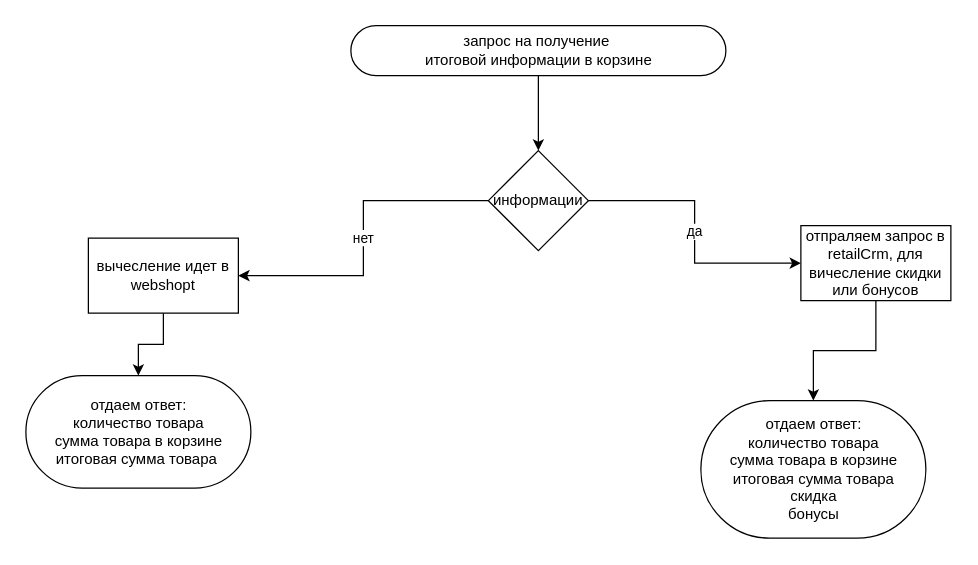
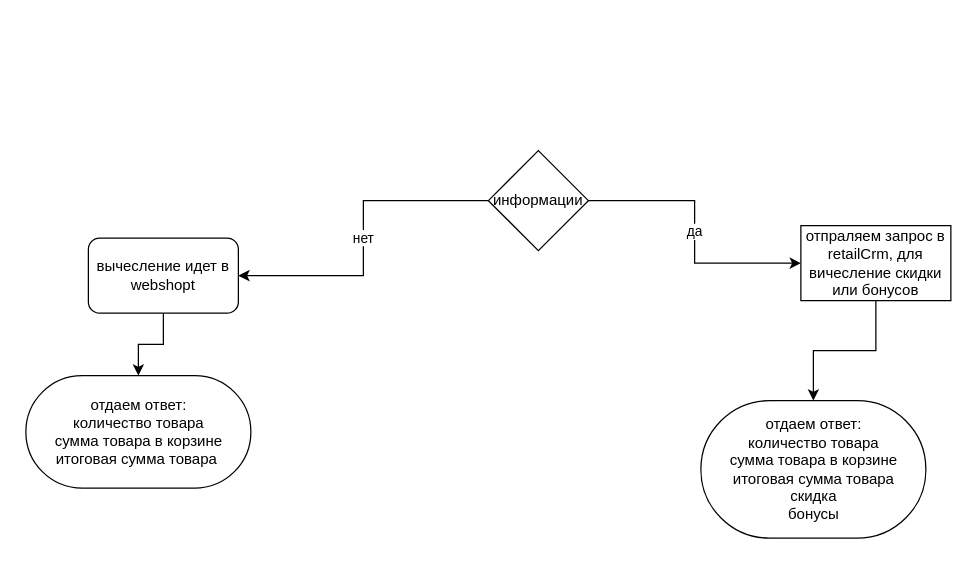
node "запрос на получение итоговой информации в корзине": removed
edge "запрос на получение итоговой информации в корзине" -> "информации": removed
node "вычесление идет в webshopt": shape rectangle -> rounded rectangle
